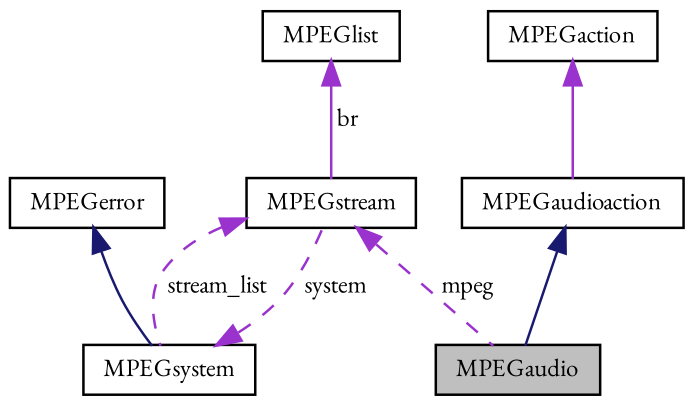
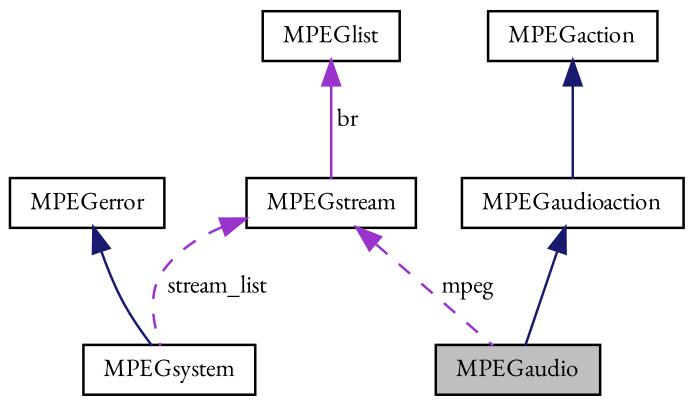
edge "MPEGaudioaction" -> "MPEGaction": color darkorchid3 -> midnightblue
edge "MPEGstream" -> "MPEGsystem": removed, label "system"
